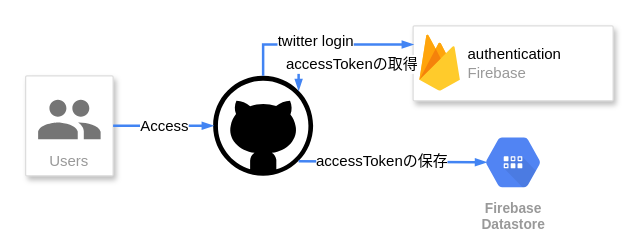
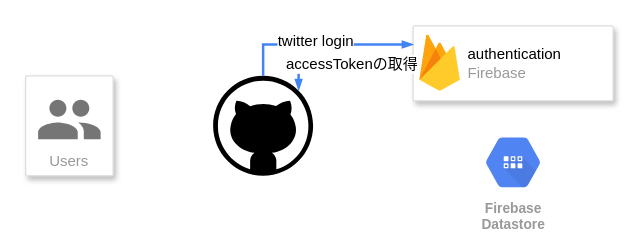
edge "Users" -> "Github Cloud": removed, label "Access"
edge "Github Cloud" -> "Firebase Datastore": removed, label "accessTokenの保存"
